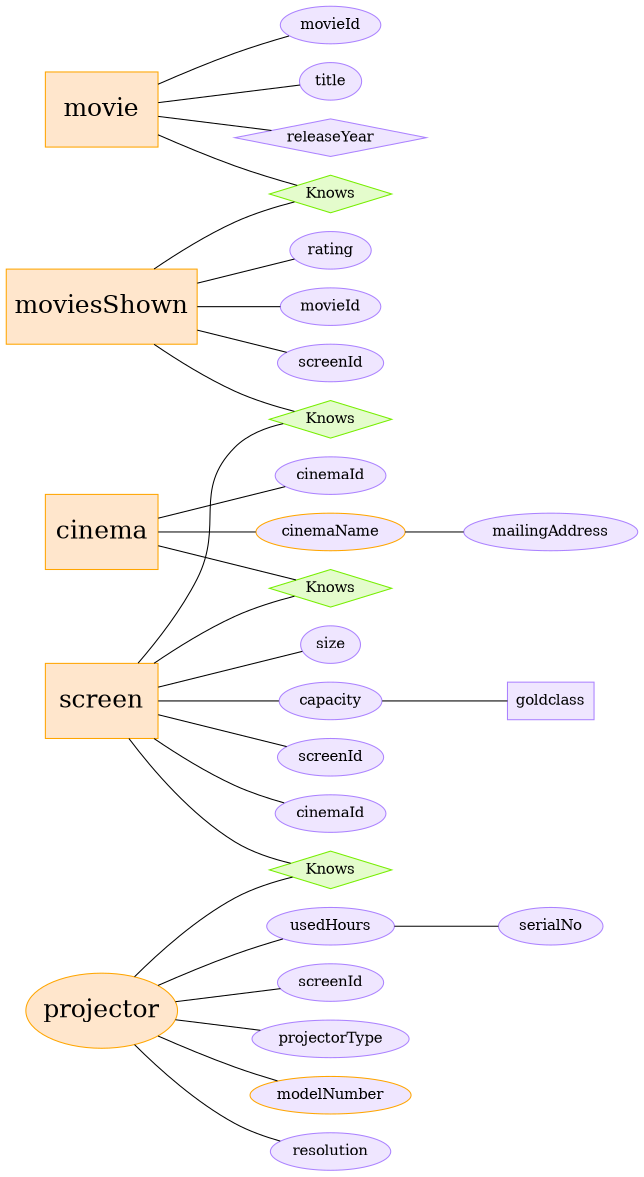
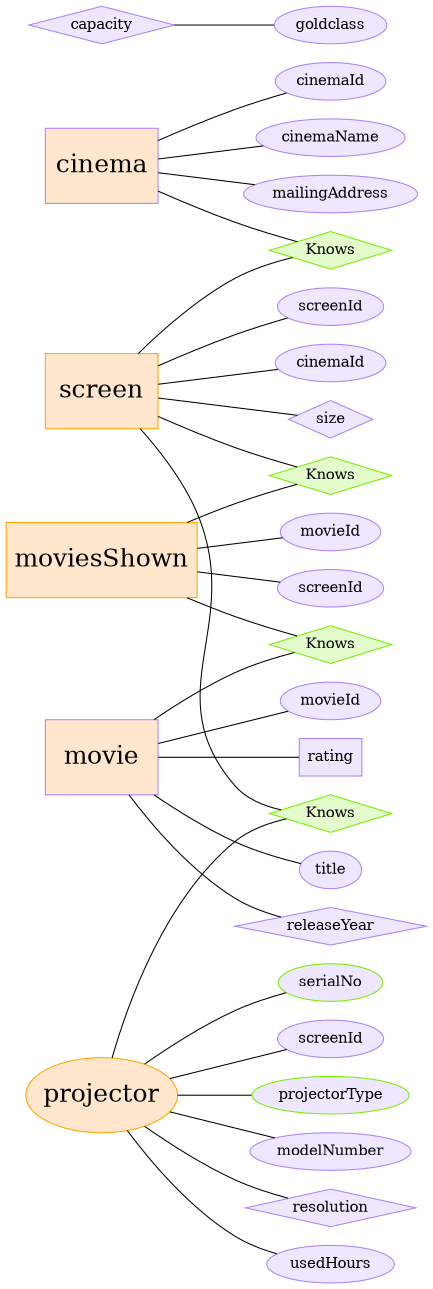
node "movie": color orange -> mediumpurple1
node "rating": shape ellipse -> box
edge "rating" -- "moviesShown": now "rating" -- "movie"
node "cinema": color orange -> mediumpurple1
node "cinemaName": color orange -> mediumpurple1
edge "cinemaName" -- "mailingAddress": now "cinema" -- "mailingAddress"
node "size": shape ellipse -> diamond
edge "screen" -- "capacity": removed
node "capacity": shape ellipse -> diamond
node "goldclass": shape box -> ellipse
edge "usedHours" -- "serialNo": now "projector" -- "serialNo"
node "serialNo": color mediumpurple1 -> chartreuse2
node "projectorType": color mediumpurple1 -> chartreuse2
node "modelNumber": color orange -> mediumpurple1
node "resolution": shape ellipse -> diamond
